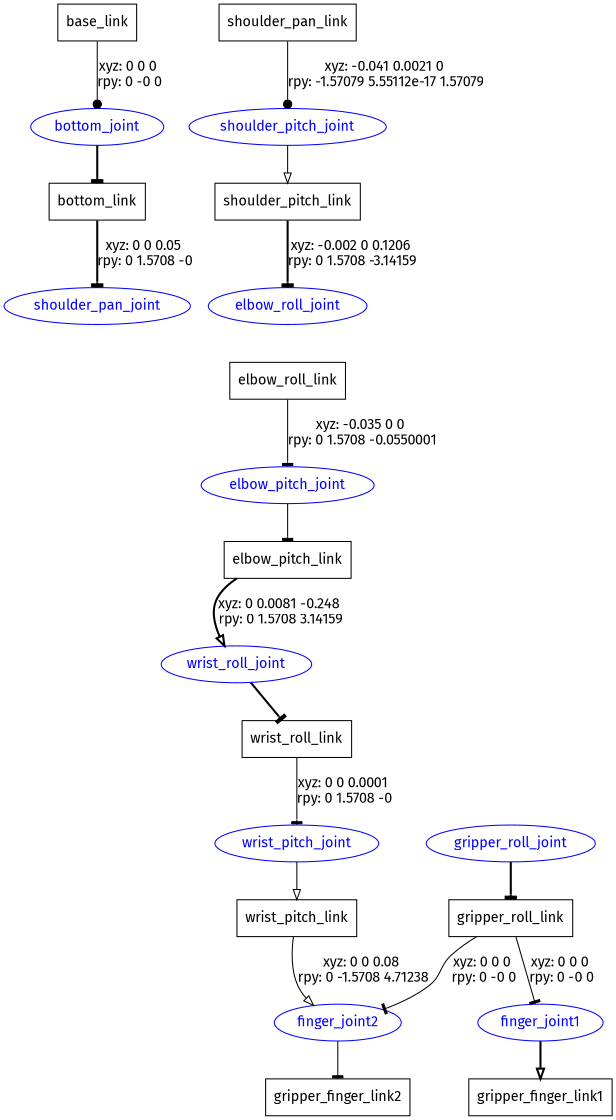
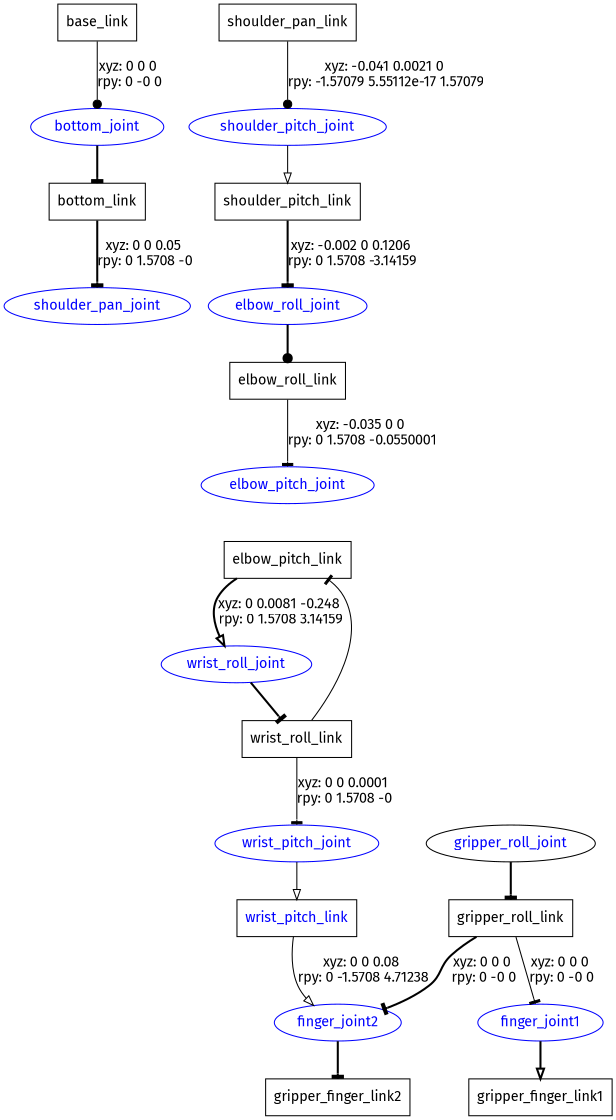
edge "elbow_roll_joint" -> "elbow_roll_link": added
edge "elbow_pitch_joint" -> "elbow_pitch_link": now "wrist_roll_link" -> "elbow_pitch_link"
node "gripper_roll_joint": color blue -> black
node "wrist_pitch_link": fontcolor black -> blue
edge "gripper_roll_link" -> "finger_joint2": style solid -> bold
edge "finger_joint2" -> "gripper_finger_link2": style solid -> bold
